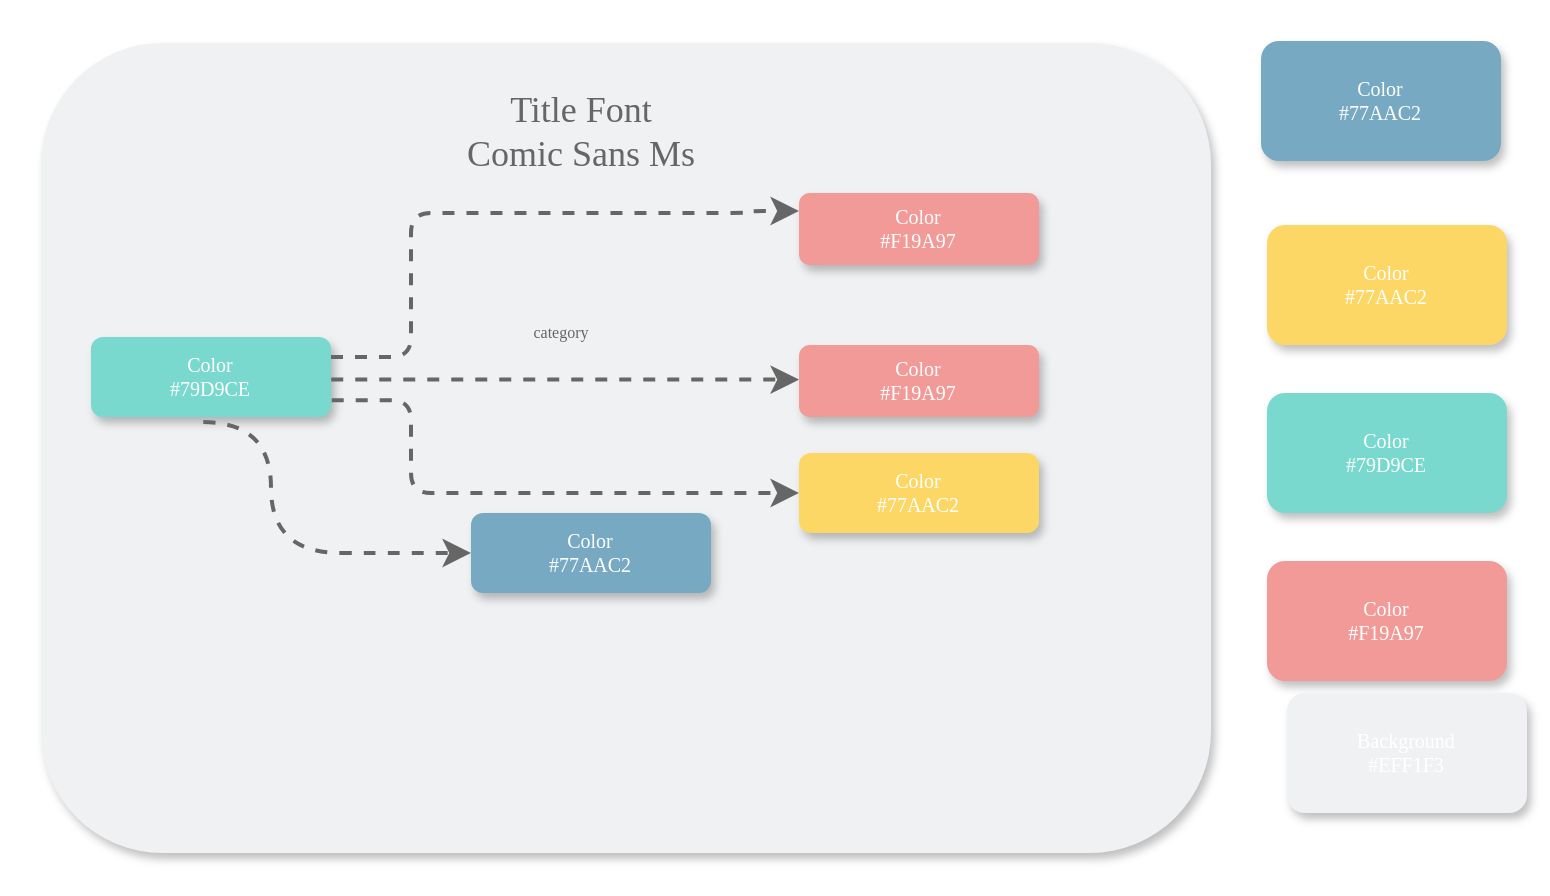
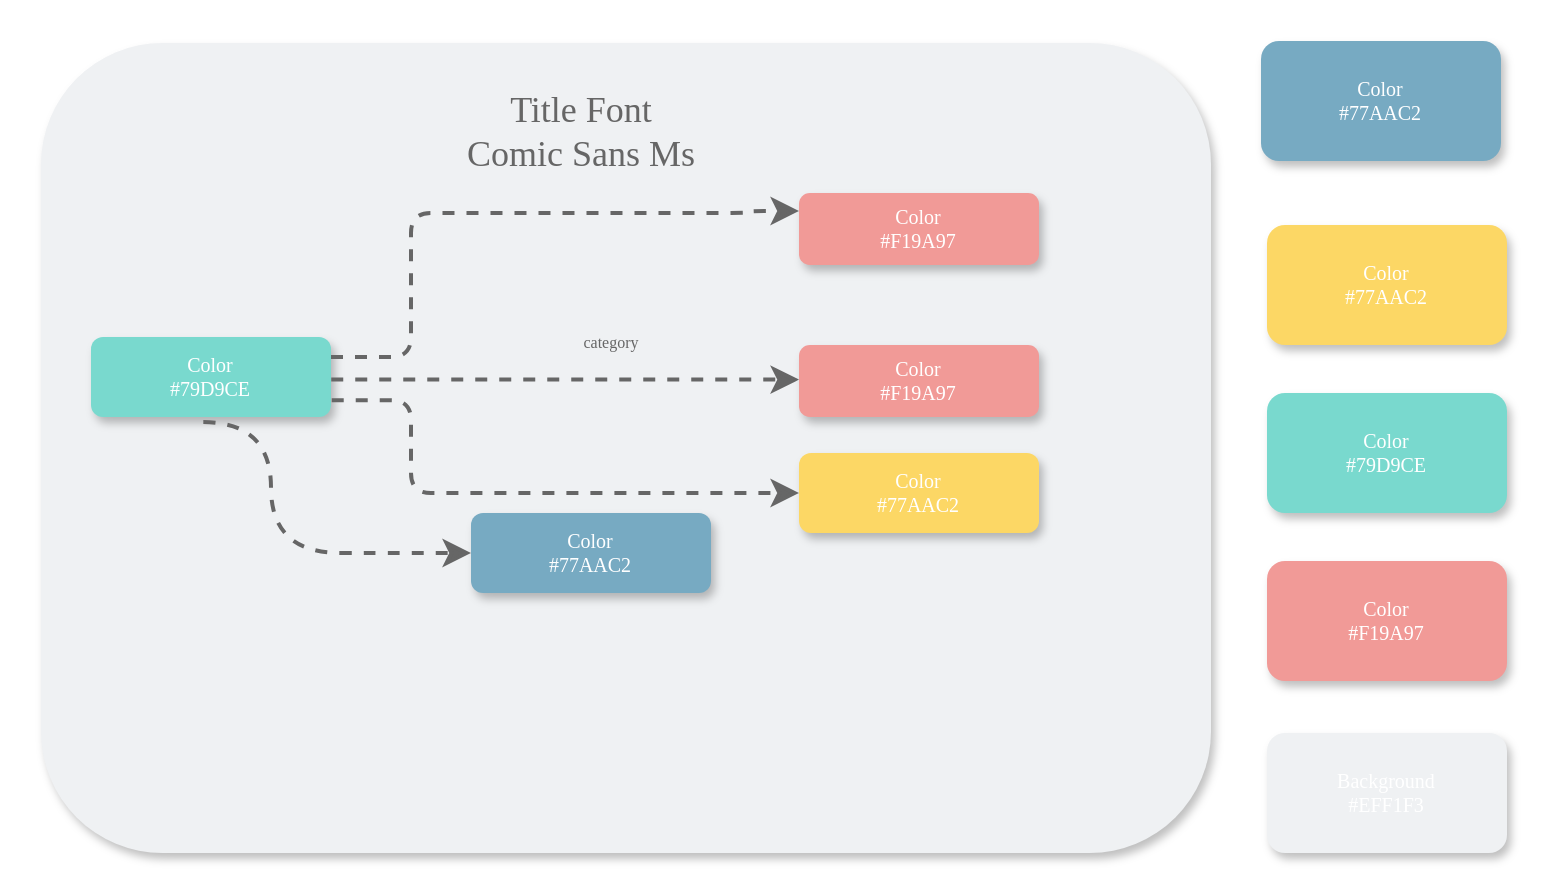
node "category": moved (561, 333) -> (611, 343)
node "Background#EFF1F3": moved (1407, 753) -> (1387, 793)
